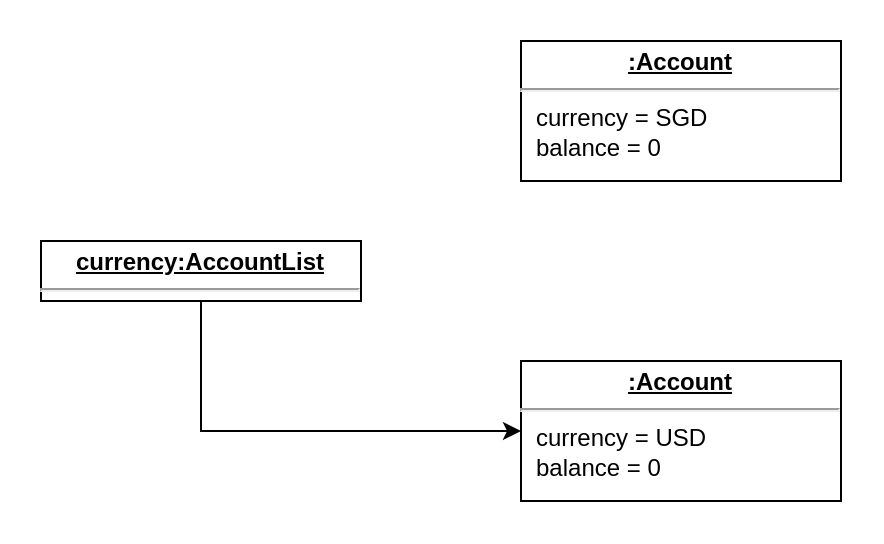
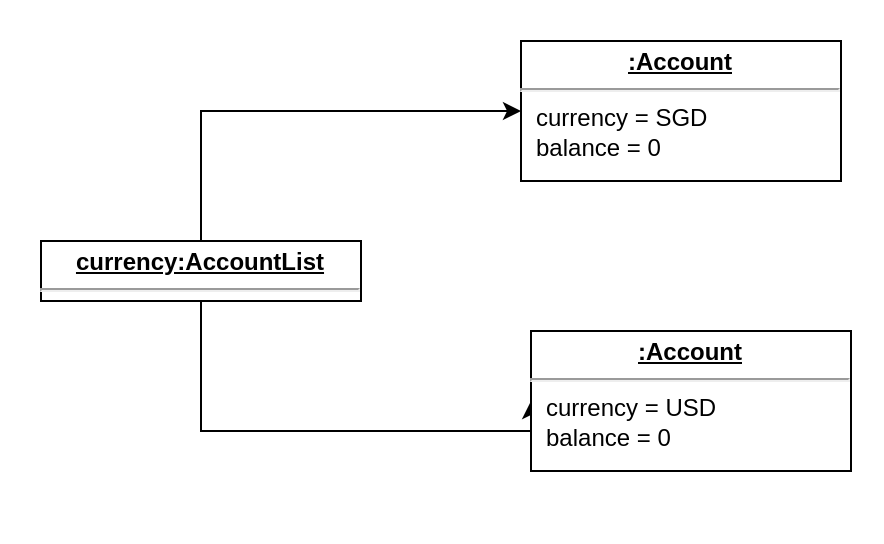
edge "currency:AccountList" -> ":Account currency = SGD balance = 0": added
node ":Account currency = USD balance = 0": moved (681, 431) -> (691, 401)
